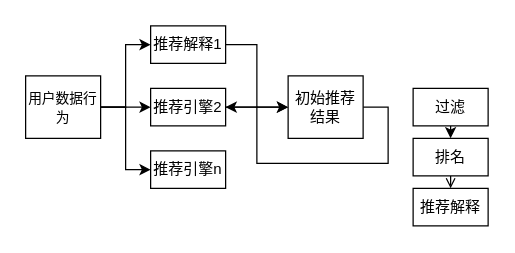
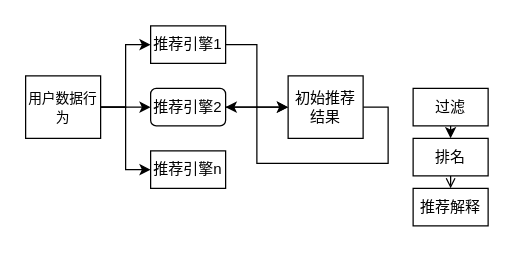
node "推荐解释1": label "推荐解释1" -> "推荐引擎1"
node "推荐引擎2": shape rectangle -> rounded rectangle
